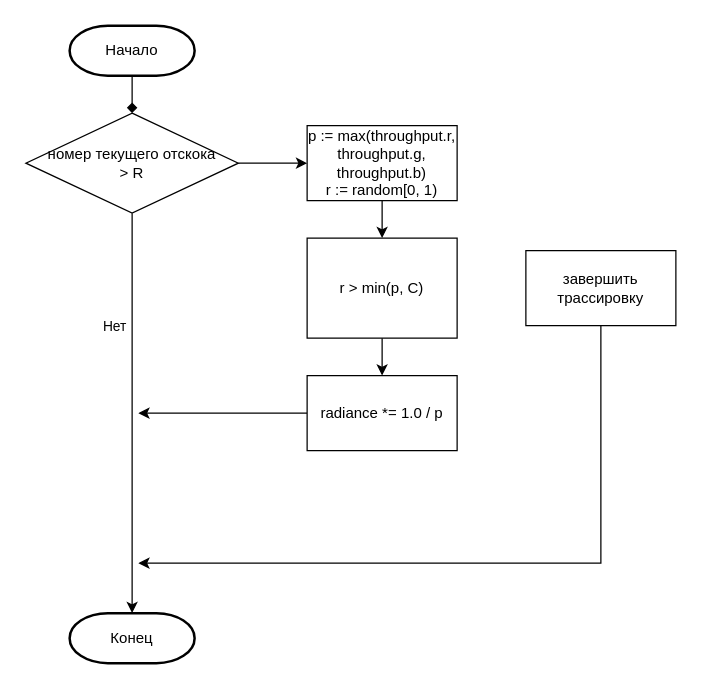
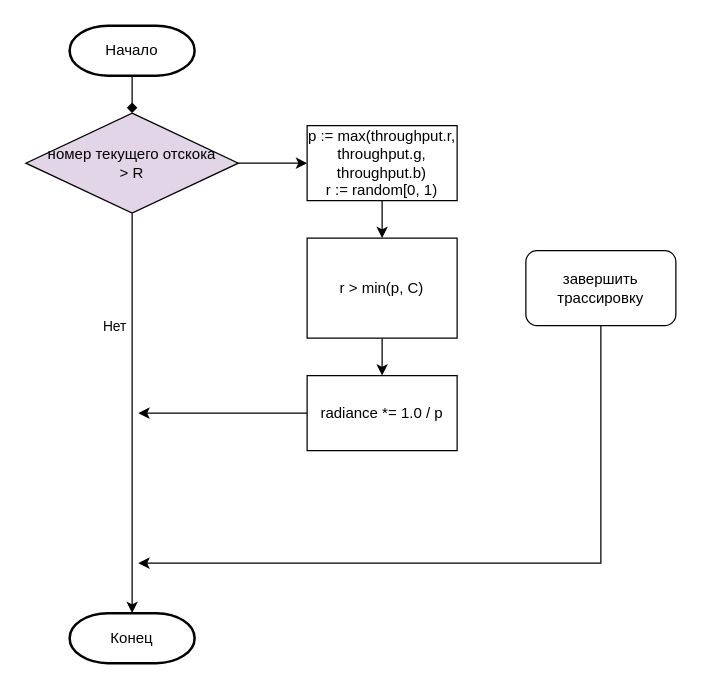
node "номер текущего отскока > R": fillcolor #ffffff -> #e1d5e7
node "завершить трассировку": shape rectangle -> rounded rectangle
